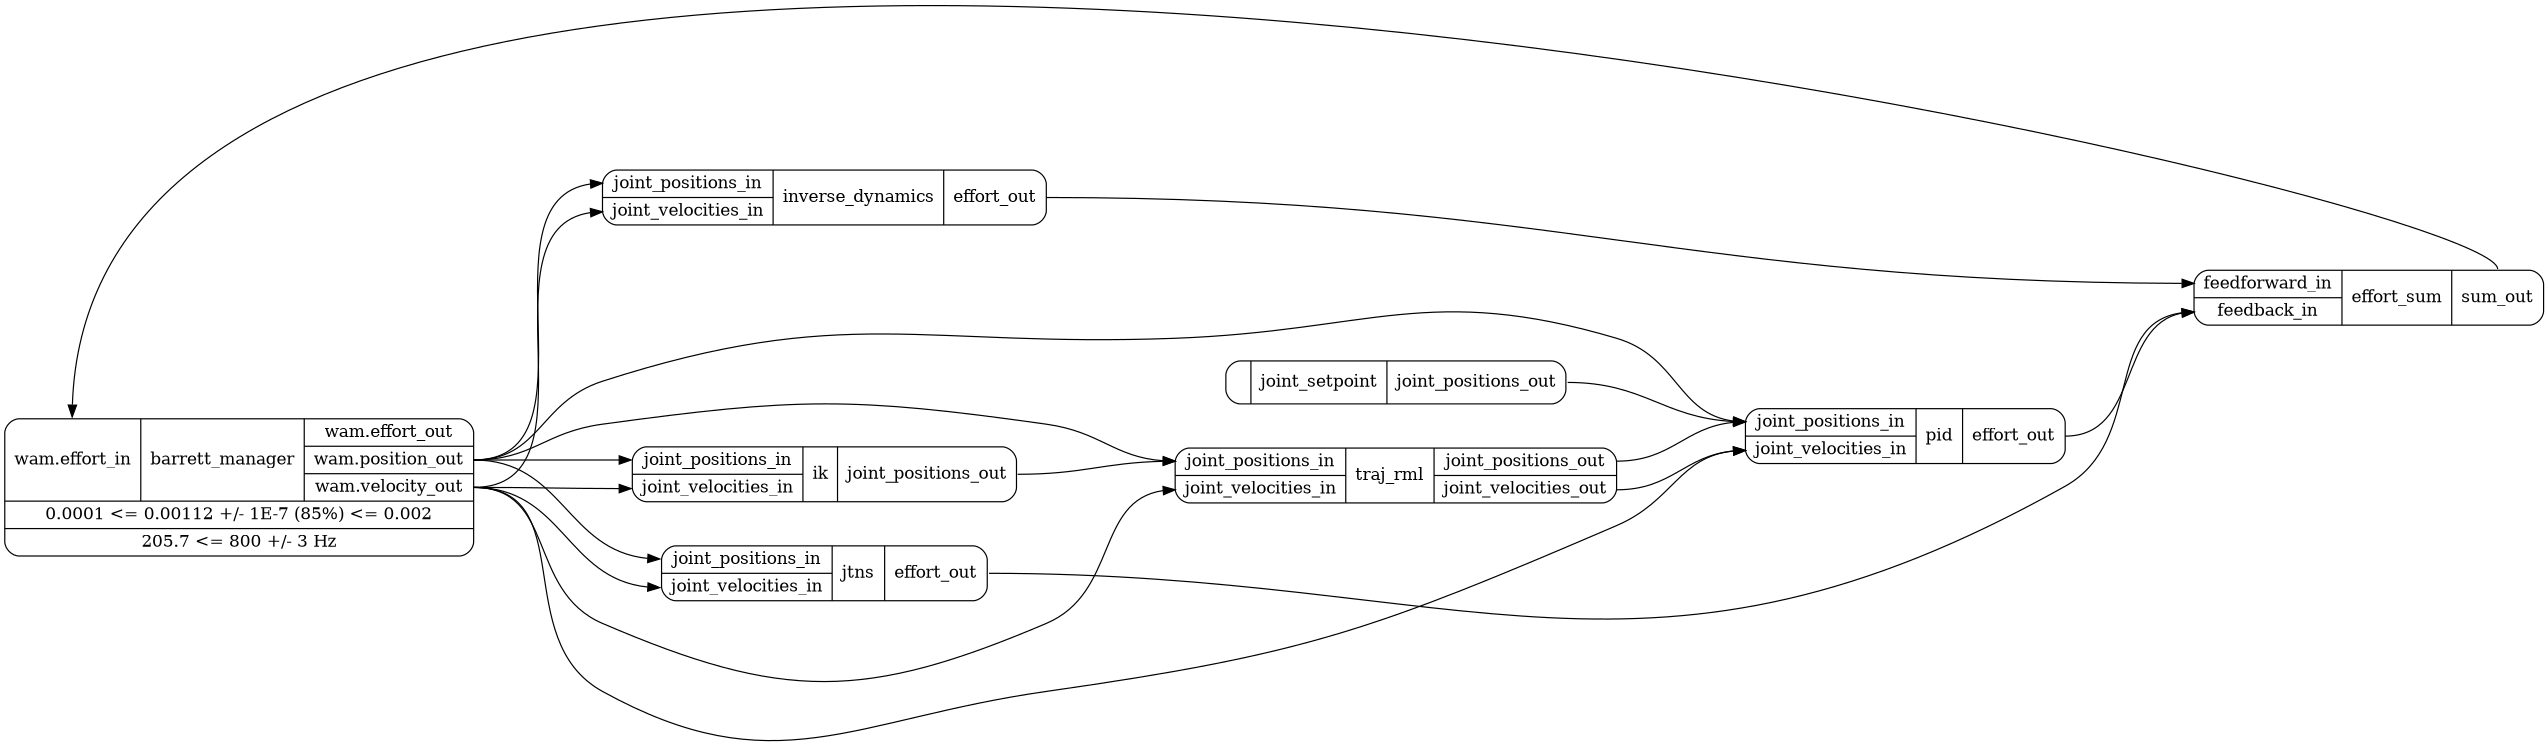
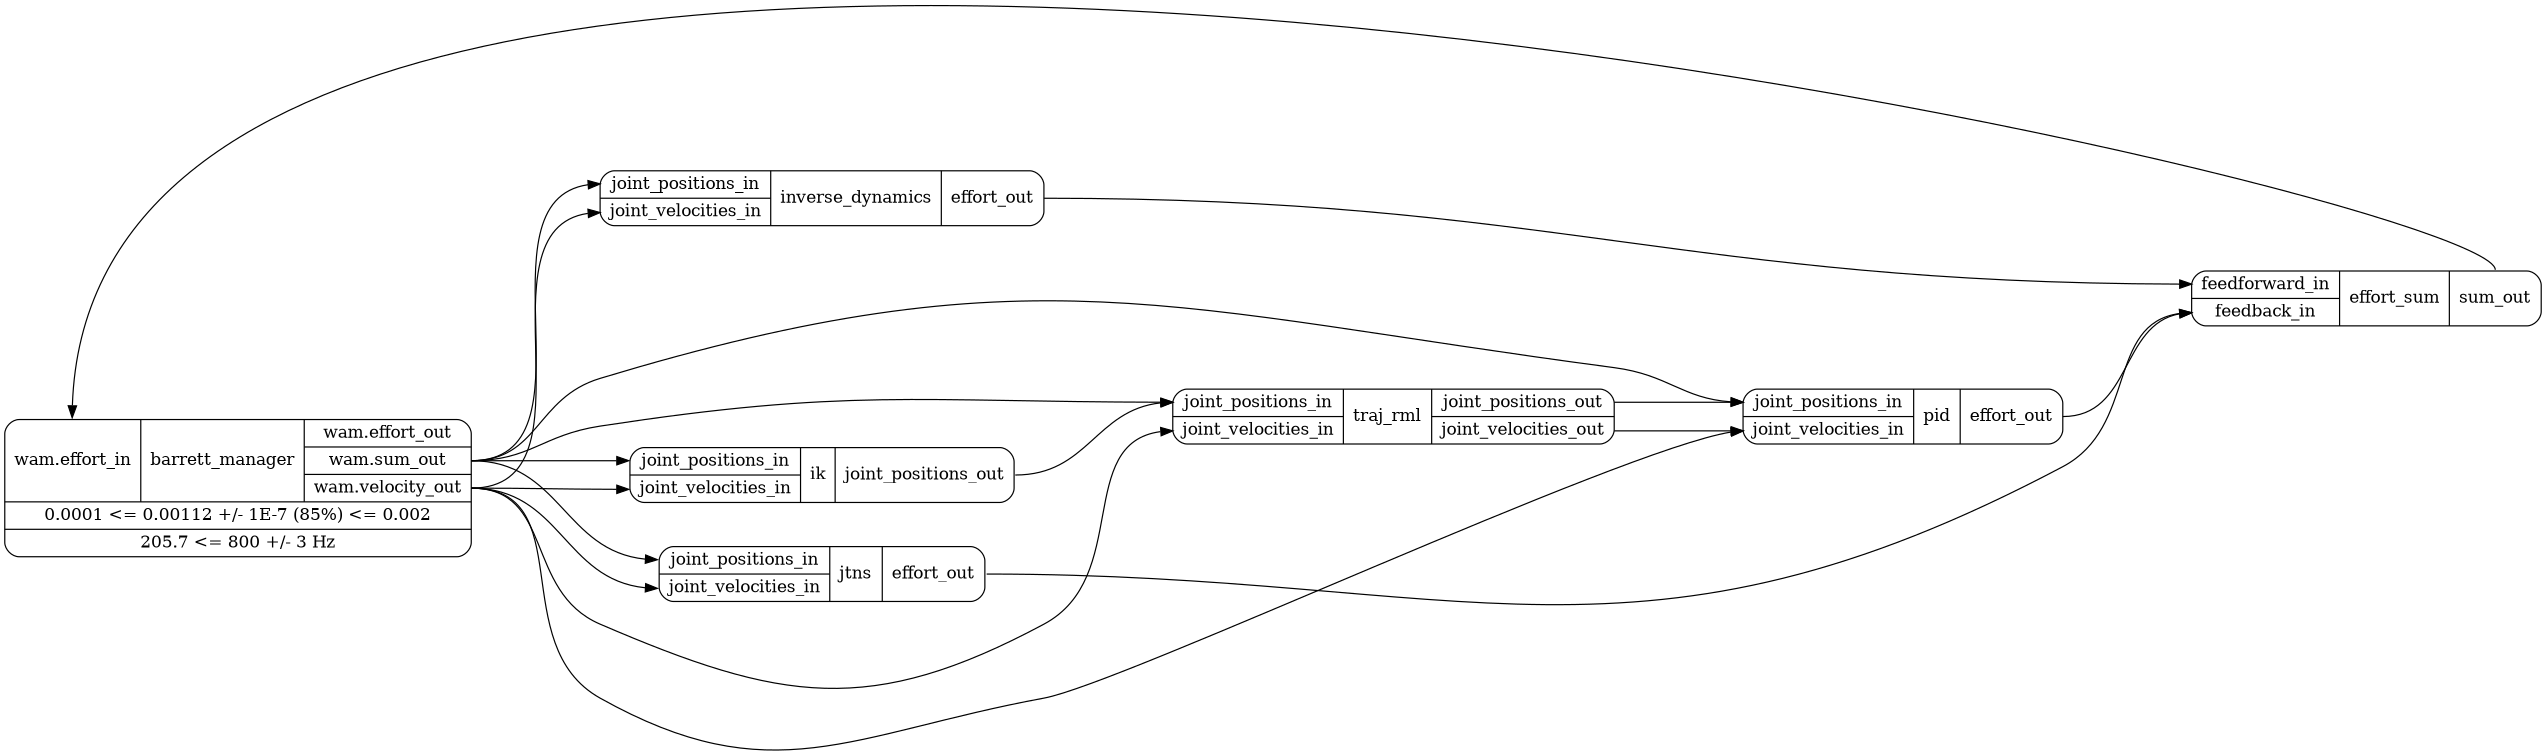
node "joint_setpoint": removed
node "wam.effort_in": text "wam.position_out" -> "wam.sum_out"
